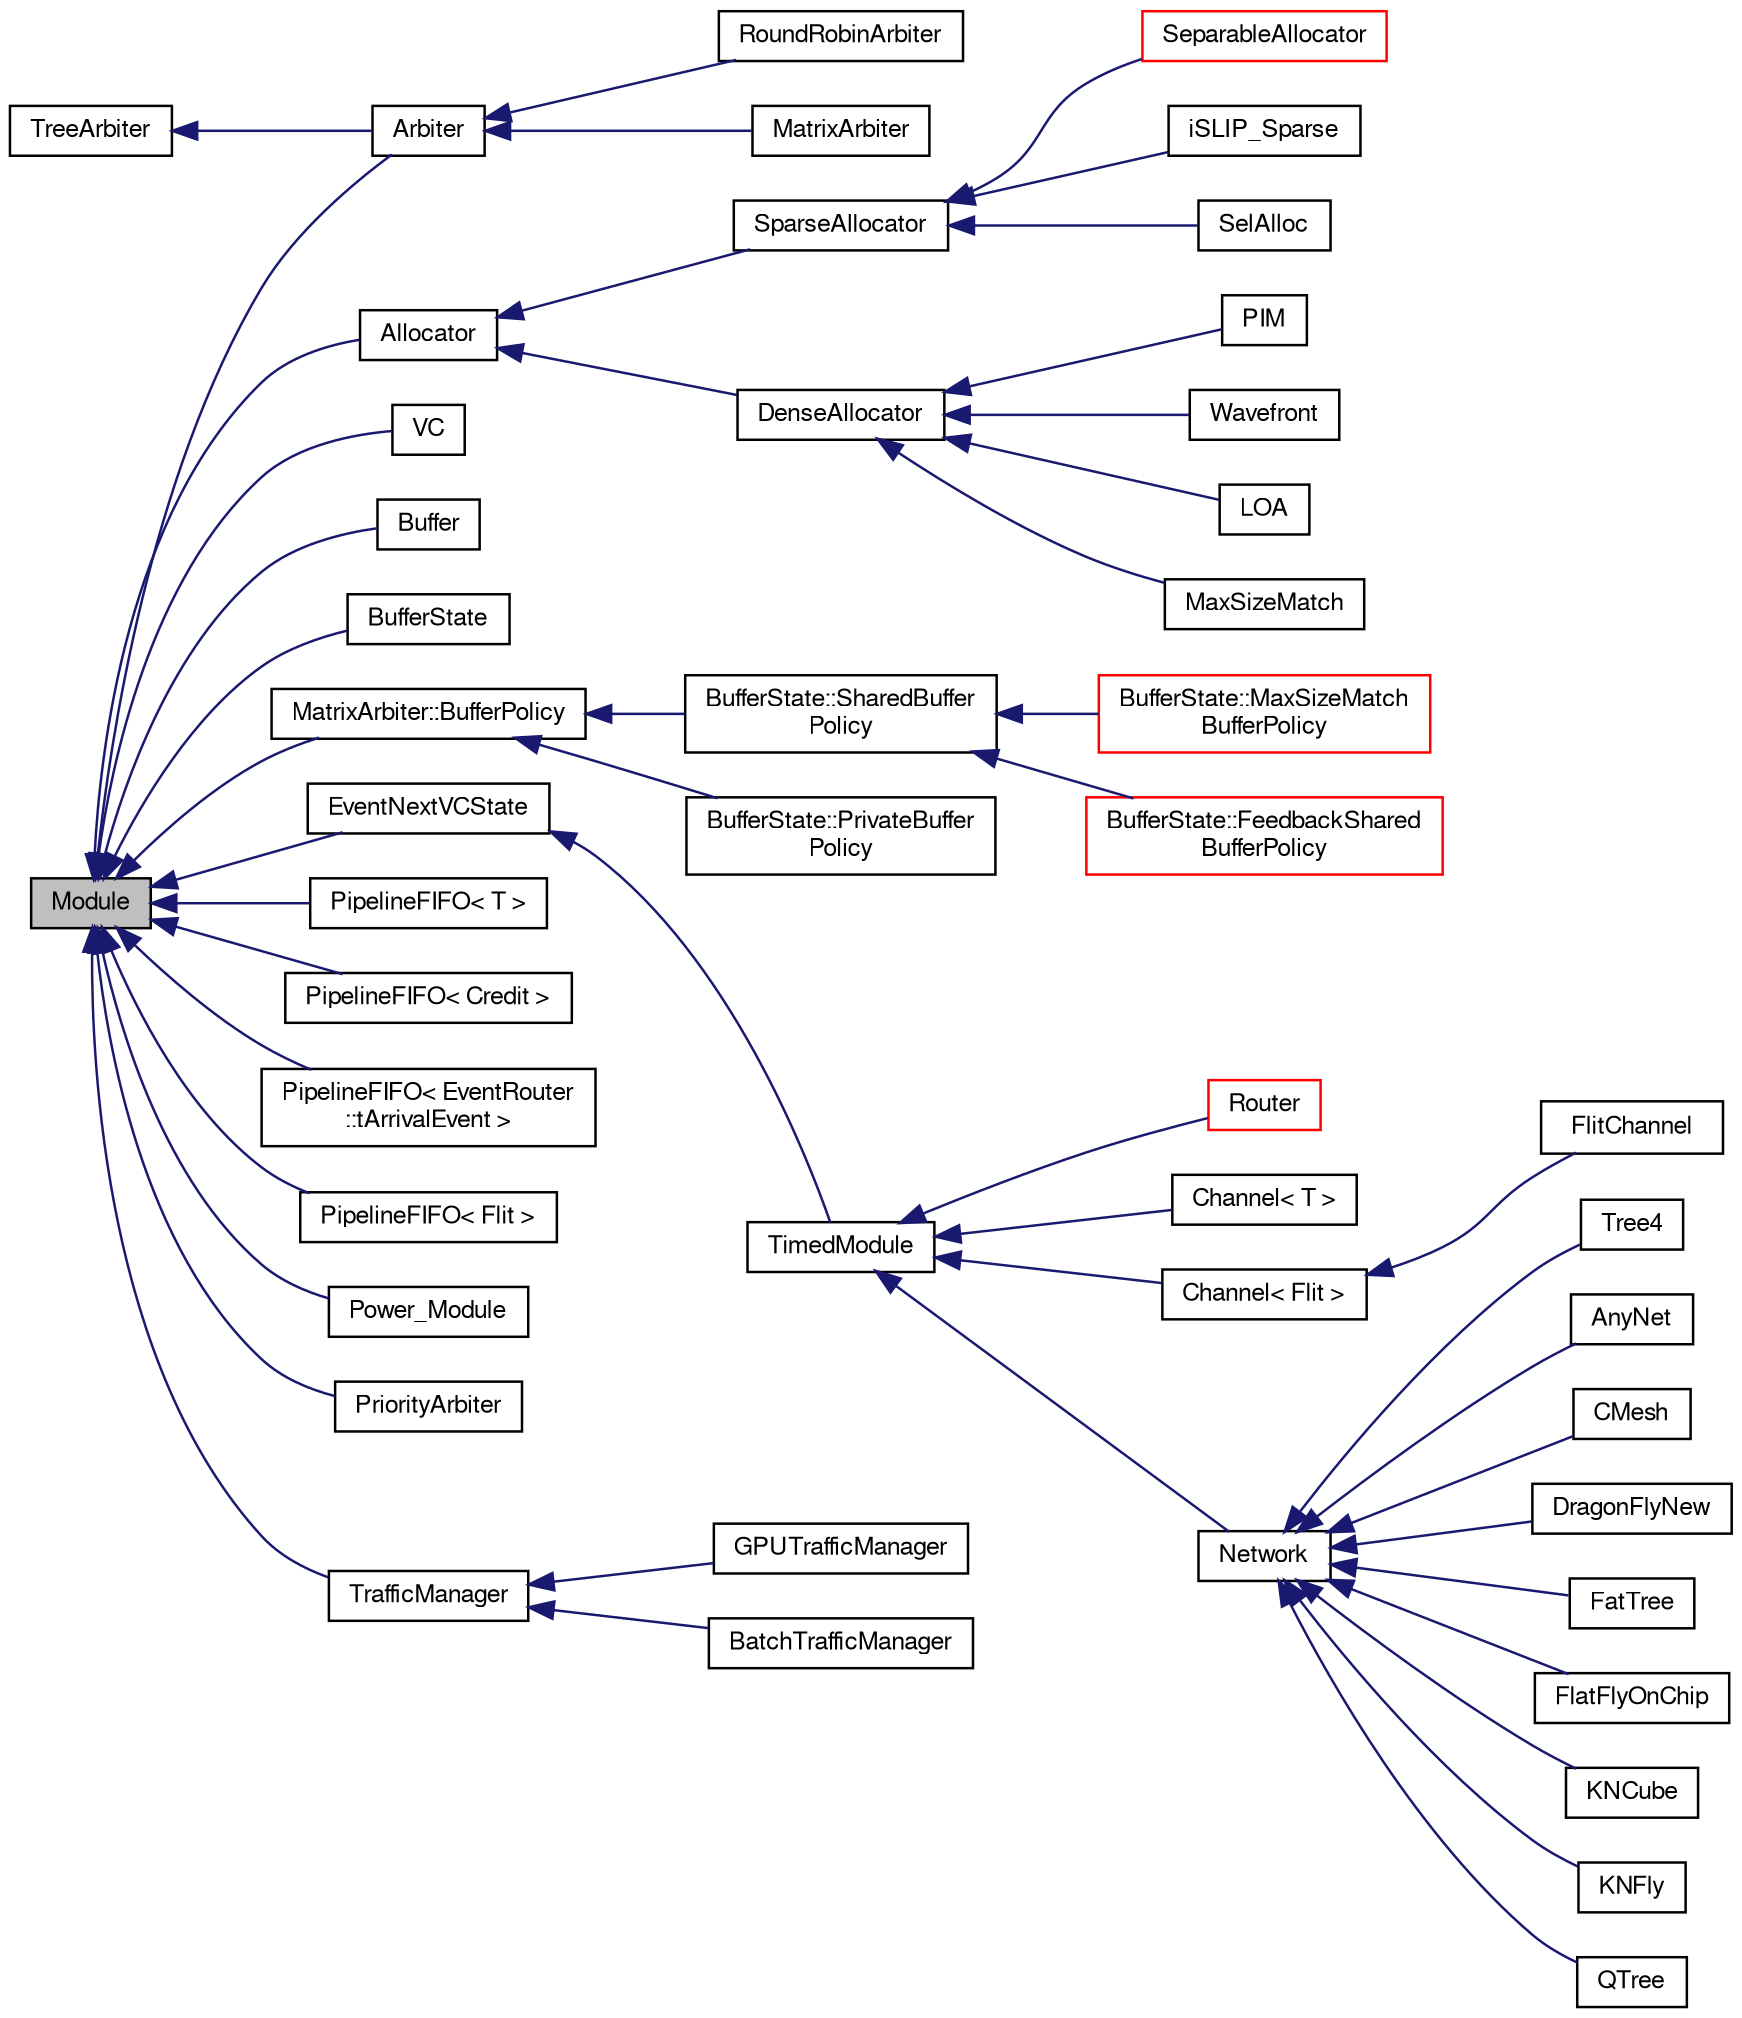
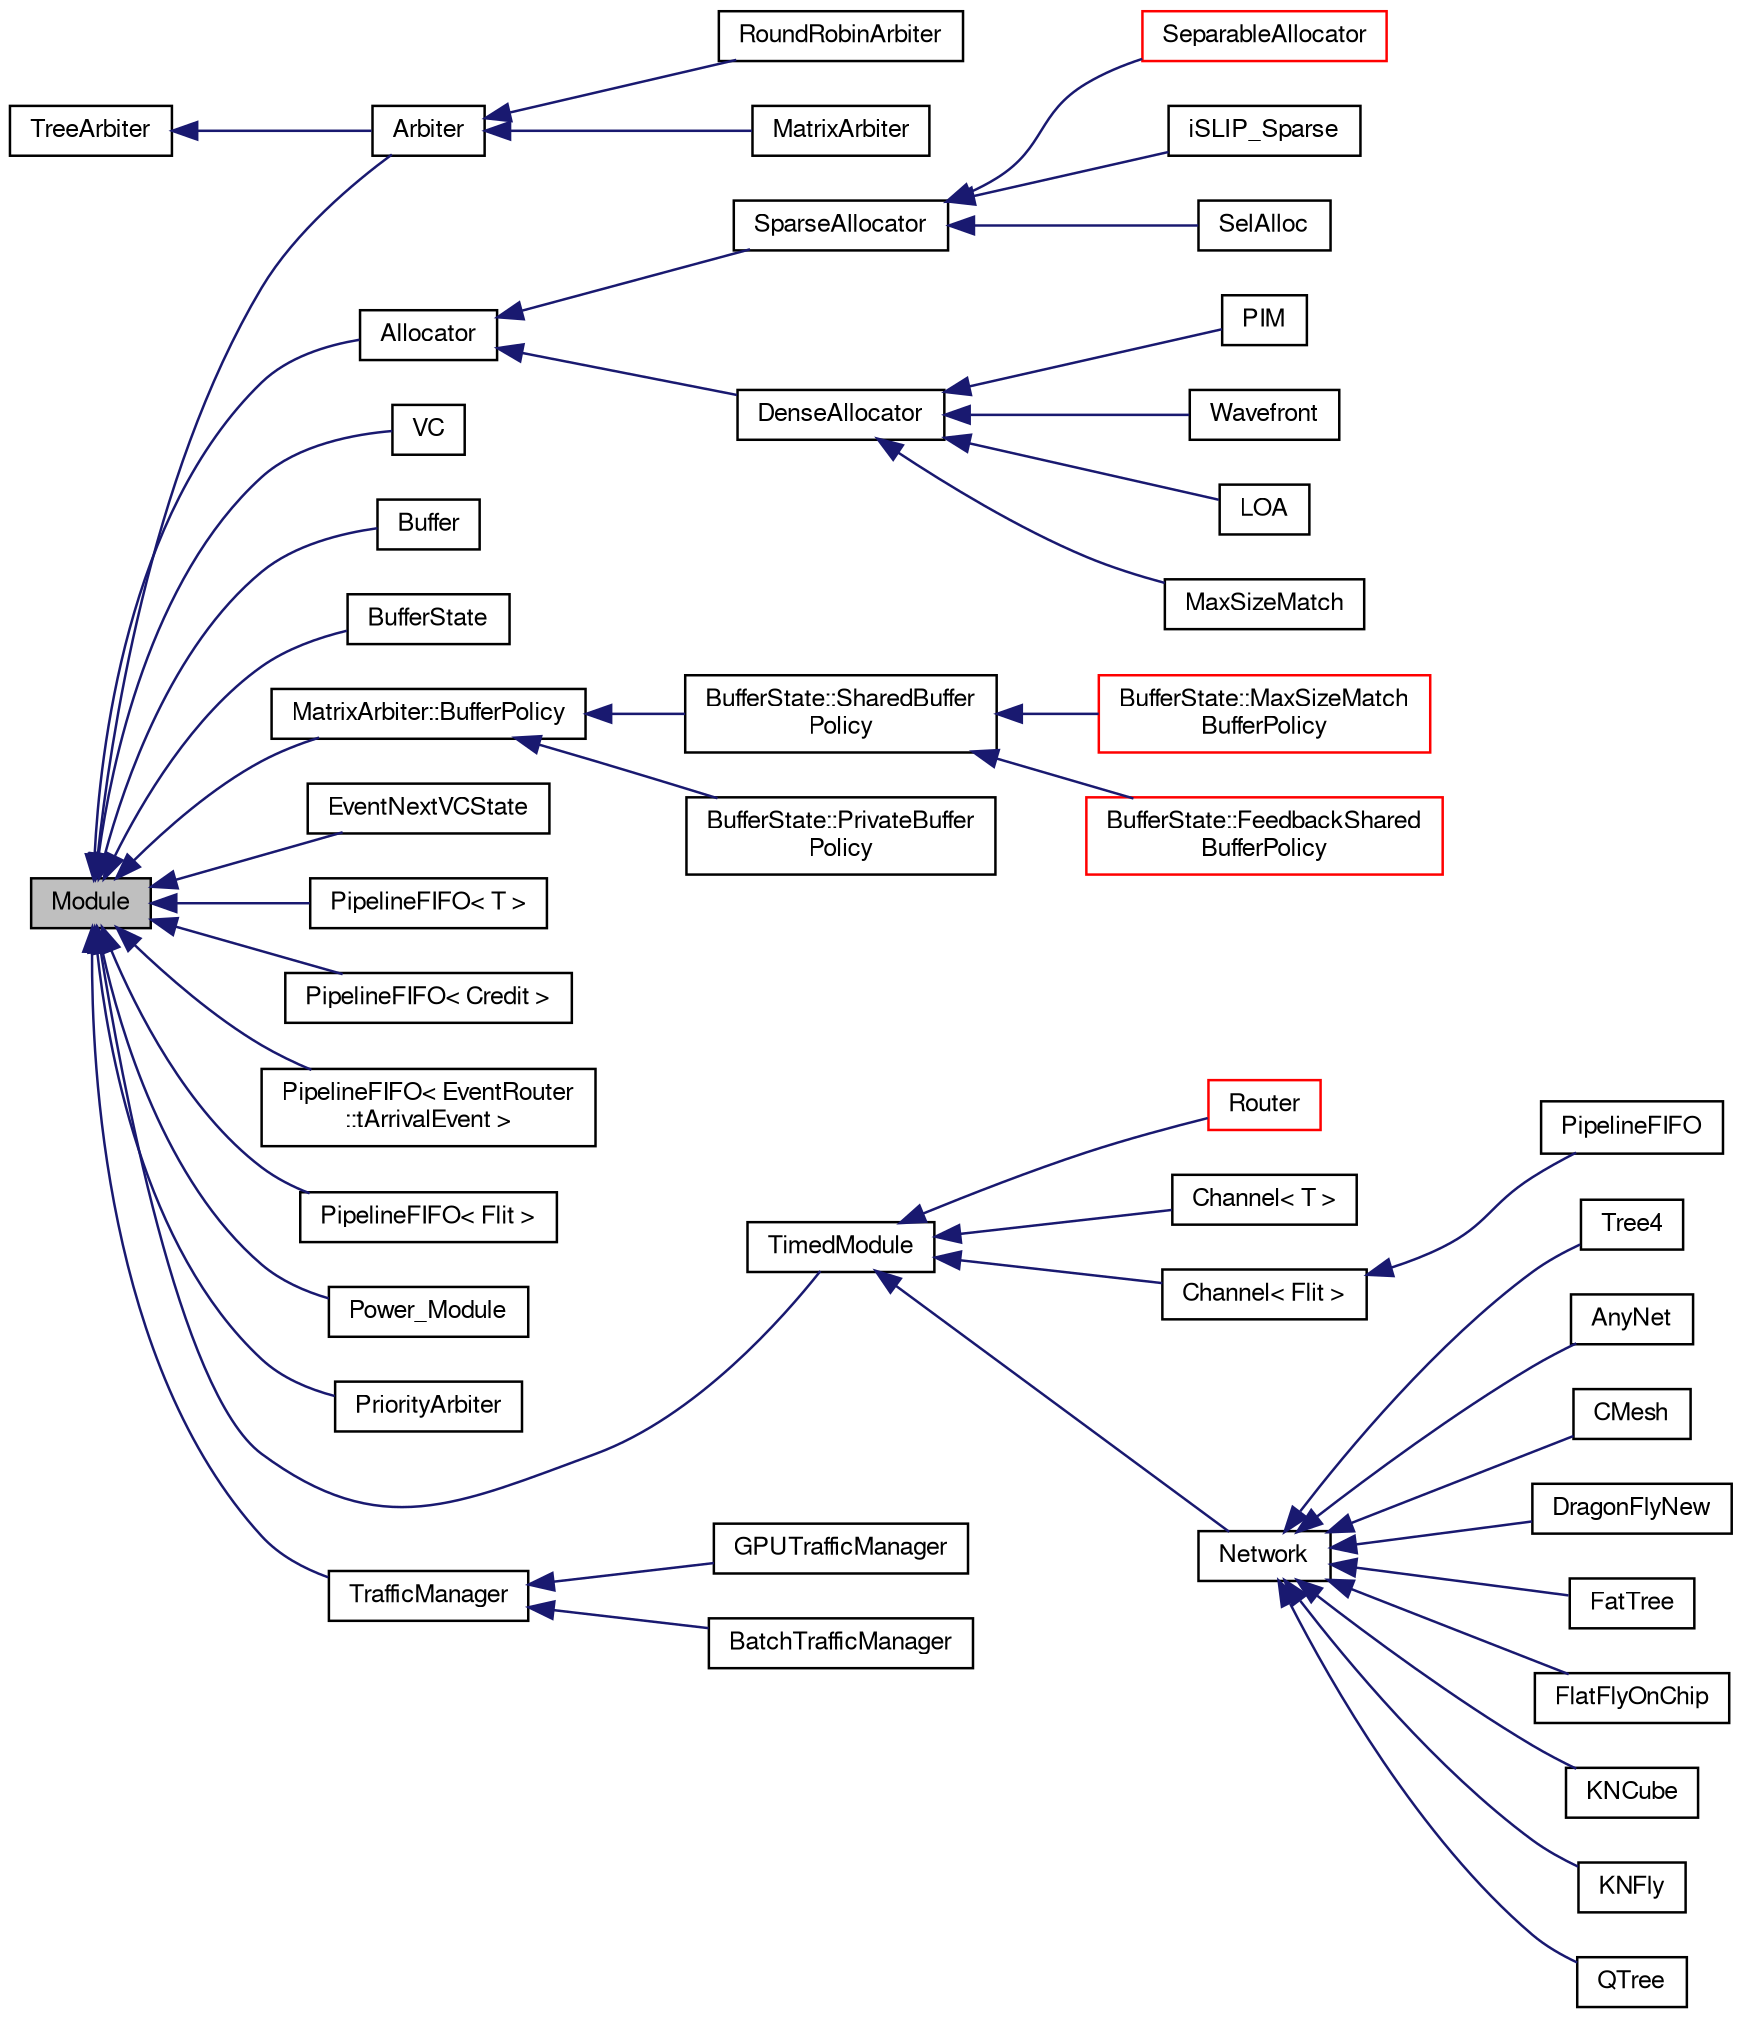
edge "TimedModule" -> "EventNextVCState": now "TimedModule" -> "Module"
node "FlitChannel": label "FlitChannel" -> "PipelineFIFO"
